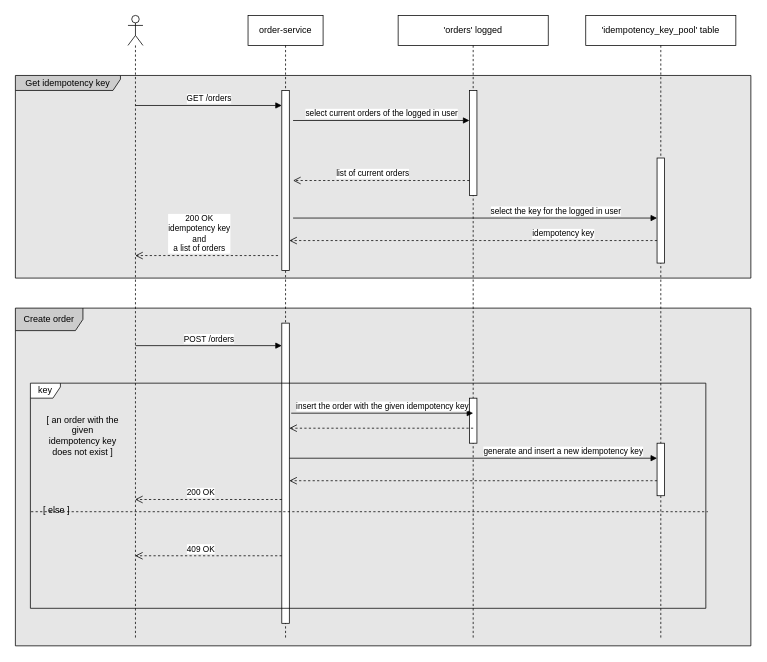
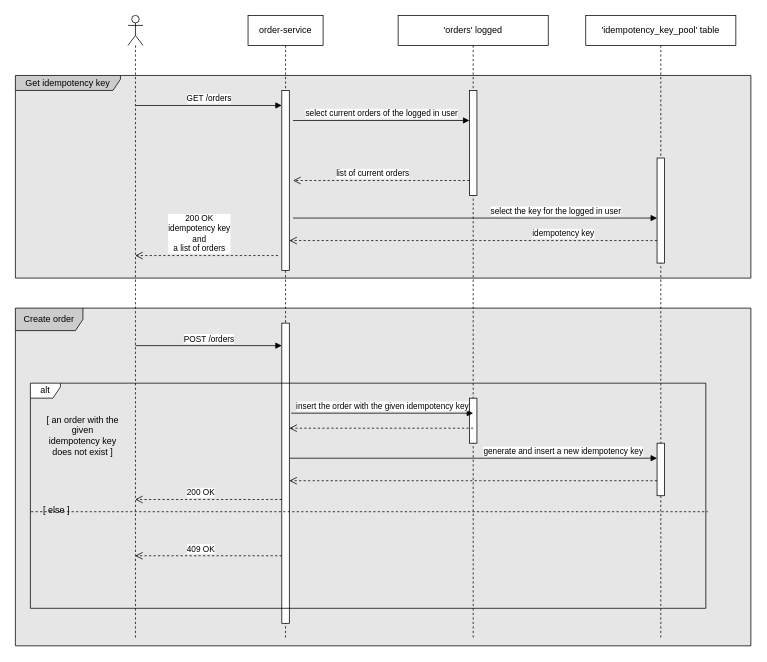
node "key": label "key" -> "alt"
